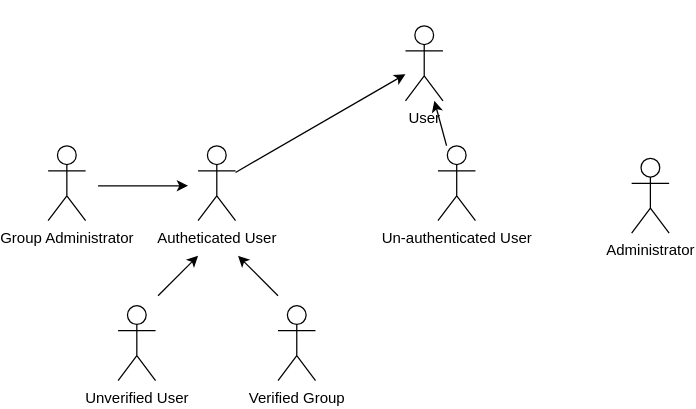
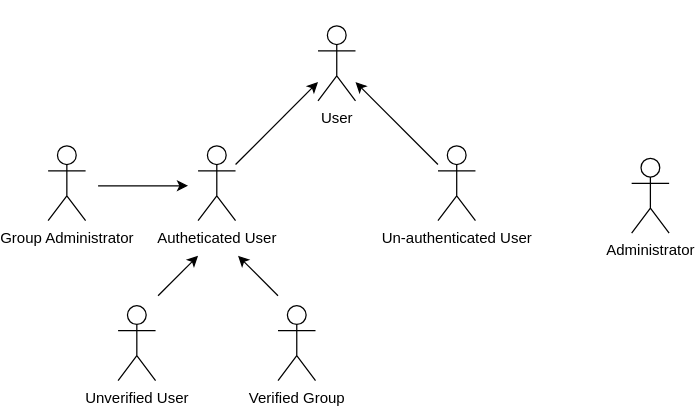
node "User": moved (424, 63) -> (337, 63)
